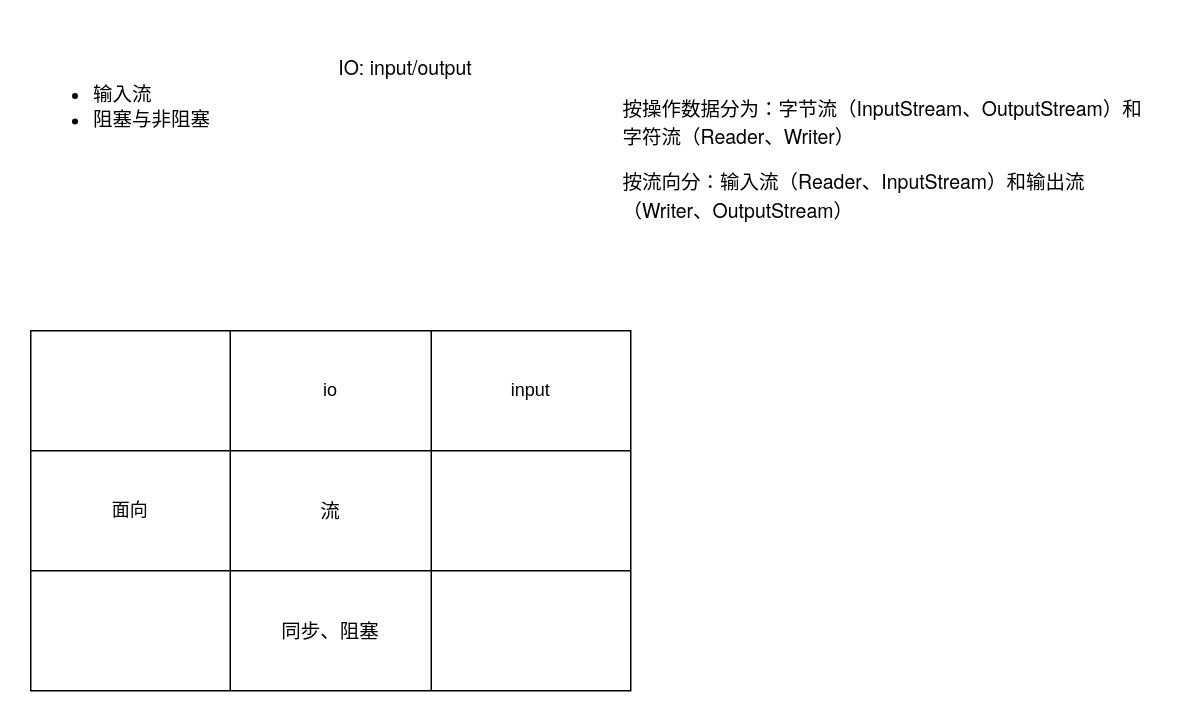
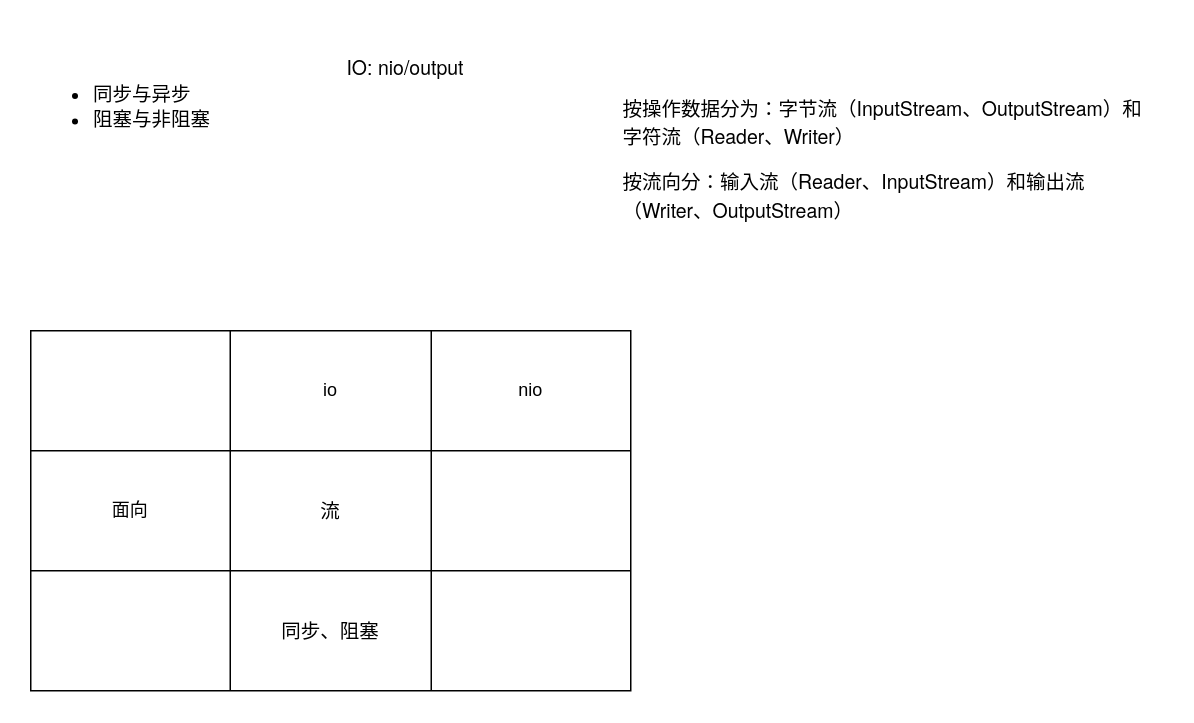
node "IO: input/output": label "IO: input/output" -> "IO: nio/output"
node "输入流 阻塞与非阻塞": label "输入流 阻塞与非阻塞" -> "同步与异步 阻塞与非阻塞"
node "input": label "input" -> "nio"
